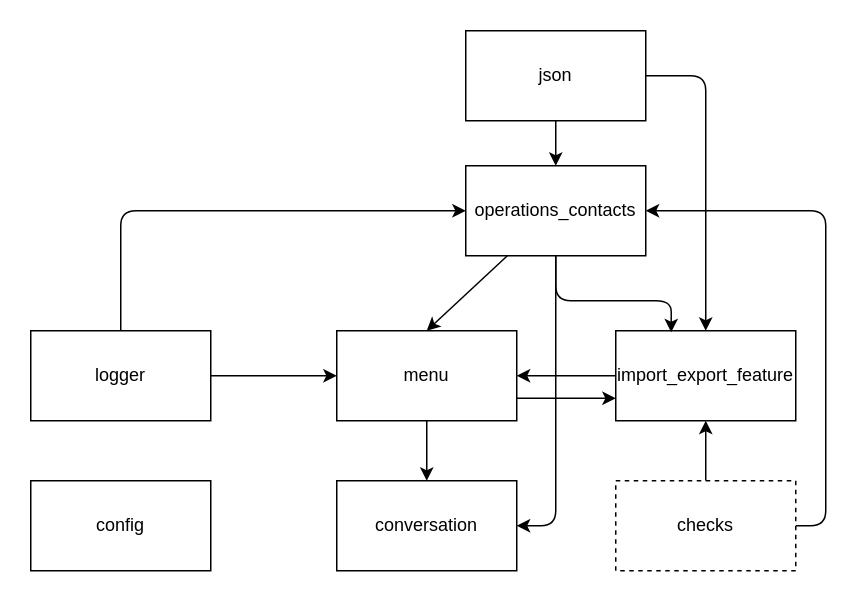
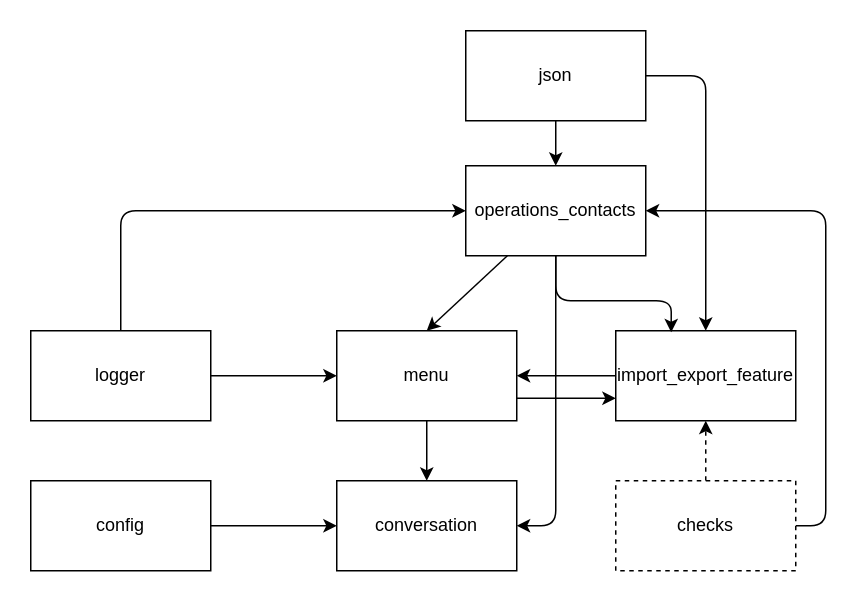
edge "checks" -> "import_export_feature": style solid -> dashed
edge "config" -> "conversation": added
